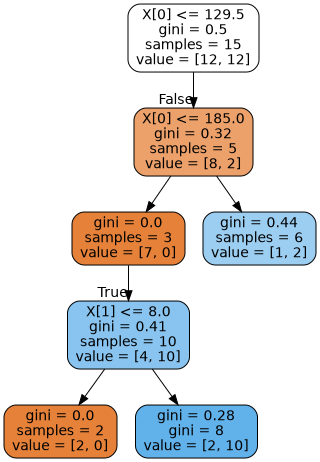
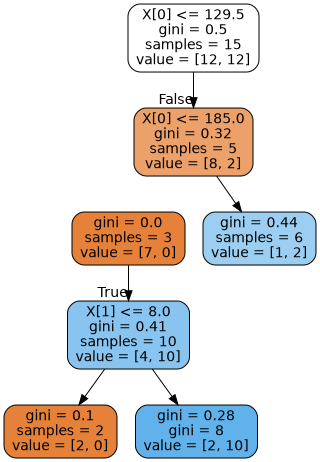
edge "X[0] <= 185.0 gini = 0.32 samples = 5 value = [8, 2]" -> "gini = 0.0 samples = 3 value = [7, 0]": removed
node "gini = 0.0 samples = 2 value = [2, 0]": label "gini = 0.0 samples = 2 value = [2, 0]" -> "gini = 0.1 samples = 2 value = [2, 0]"
